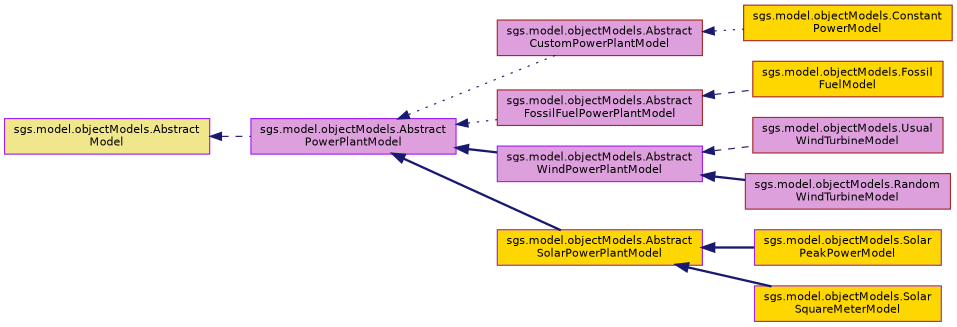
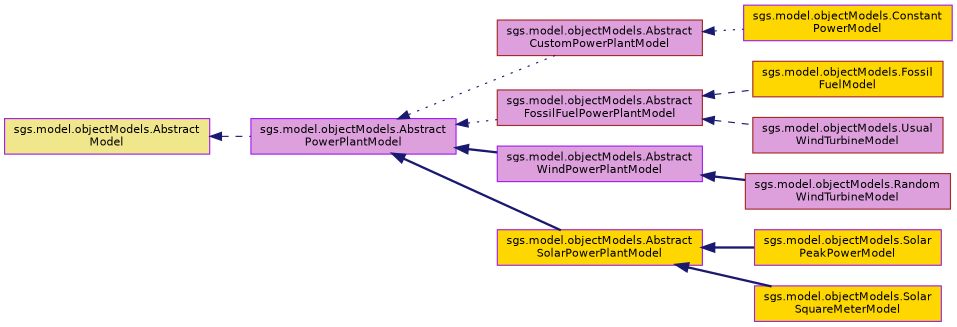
node "sgs.model.objectModels.Constant PowerModel": color brown -> purple
edge "sgs.model.objectModels.Usual WindTurbineModel" -> "sgs.model.objectModels.Abstract WindPowerPlantModel": now "sgs.model.objectModels.Usual WindTurbineModel" -> "sgs.model.objectModels.Abstract FossilFuelPowerPlantModel"
